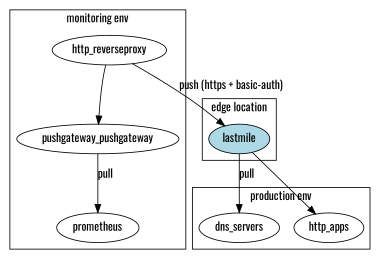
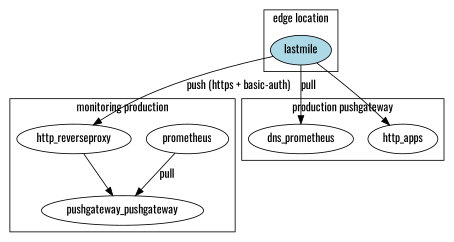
cluster "monitoring env": label "monitoring env" -> "monitoring production"
edge "http_reverseproxy" -> "lastmile": reversed
edge "pushgateway_pushgateway" -> "prometheus": reversed
cluster "production env": label "production env" -> "production pushgateway"
node "dns_servers": label "dns_servers" -> "dns_prometheus"
